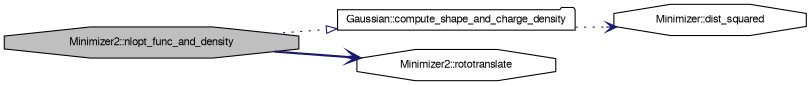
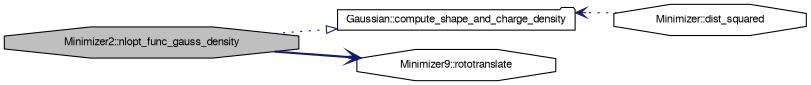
edge "Gaussian::compute_shape_and_charge_density" -> "Minimizer::dist_squared": reversed
node "Minimizer2::nlopt_func_and_density": label "Minimizer2::nlopt_func_and_density" -> "Minimizer2::nlopt_func_gauss_density"
node "Minimizer2::rototranslate": label "Minimizer2::rototranslate" -> "Minimizer9::rototranslate"
